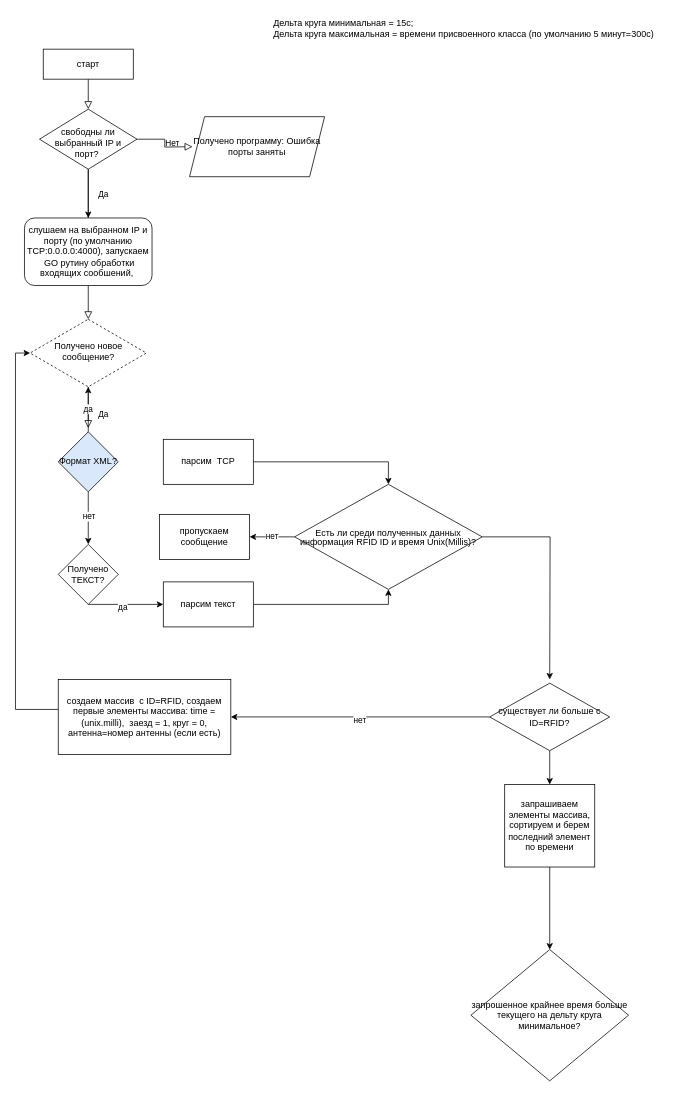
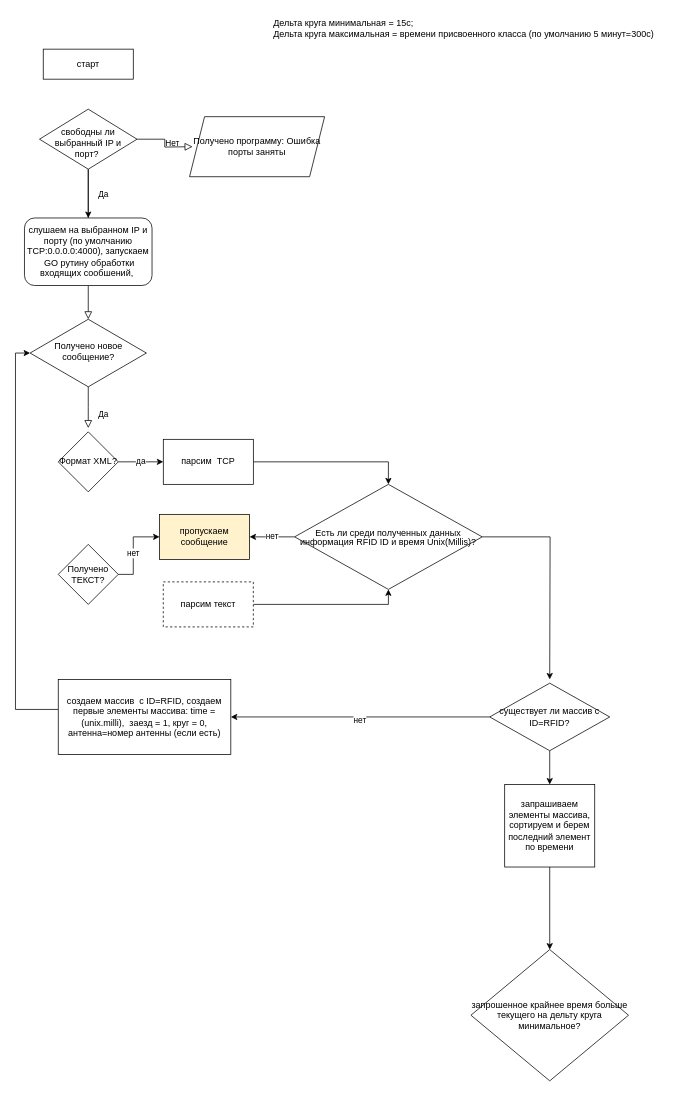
edge "старт" -> "свободны ли выбранный IP и порт?": removed
node "Получено новое сообщение?": style dashed -> solid
edge "Формат XML?" -> "Получено новое сообщение?": now "Формат XML?" -> "парсим TCP"
node "Формат XML?": fillcolor #dae8fc -> #ffffff
edge "Формат XML?" -> "Получено ТЕКСТ?": removed, label "нет"
node "пропускаем сообщение": fillcolor #ffffff -> #fff2cc
edge "Получено ТЕКСТ?" -> "пропускаем сообщение": added, label "нет"
edge "Получено ТЕКСТ?" -> "парсим текст": removed, label "да"
node "парсим текст": style solid -> dashed
node "существует ли больше c ID=RFID?": label "существует ли больше c ID=RFID?" -> "существует ли массив c ID=RFID?"
